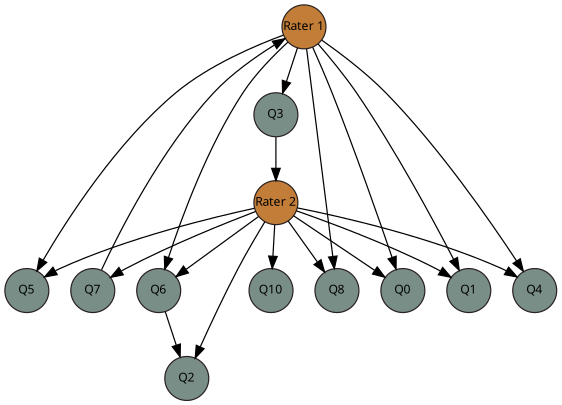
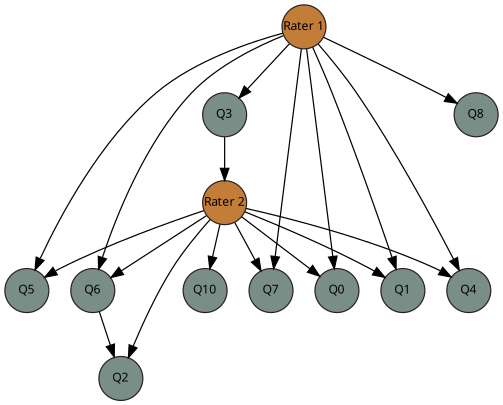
edge "Q7" -> "Rater 1": reversed
edge "Rater 2" -> "Q8": removed
